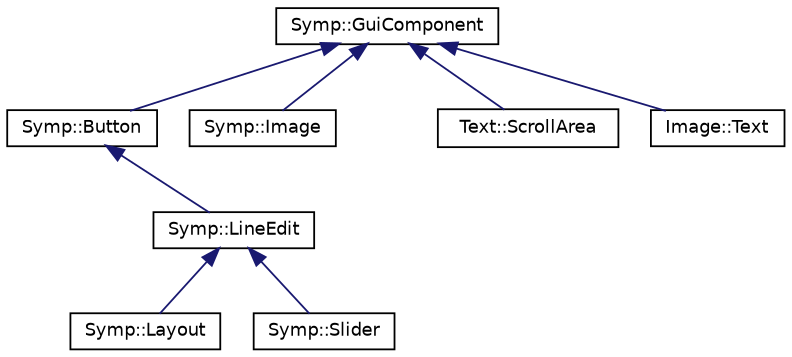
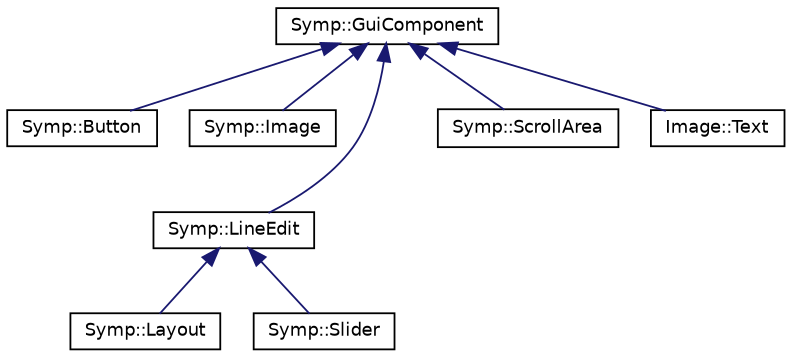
node "Text::ScrollArea": label "Text::ScrollArea" -> "Symp::ScrollArea"
edge "Symp::LineEdit" -> "Symp::Button": now "Symp::LineEdit" -> "Symp::GuiComponent"
